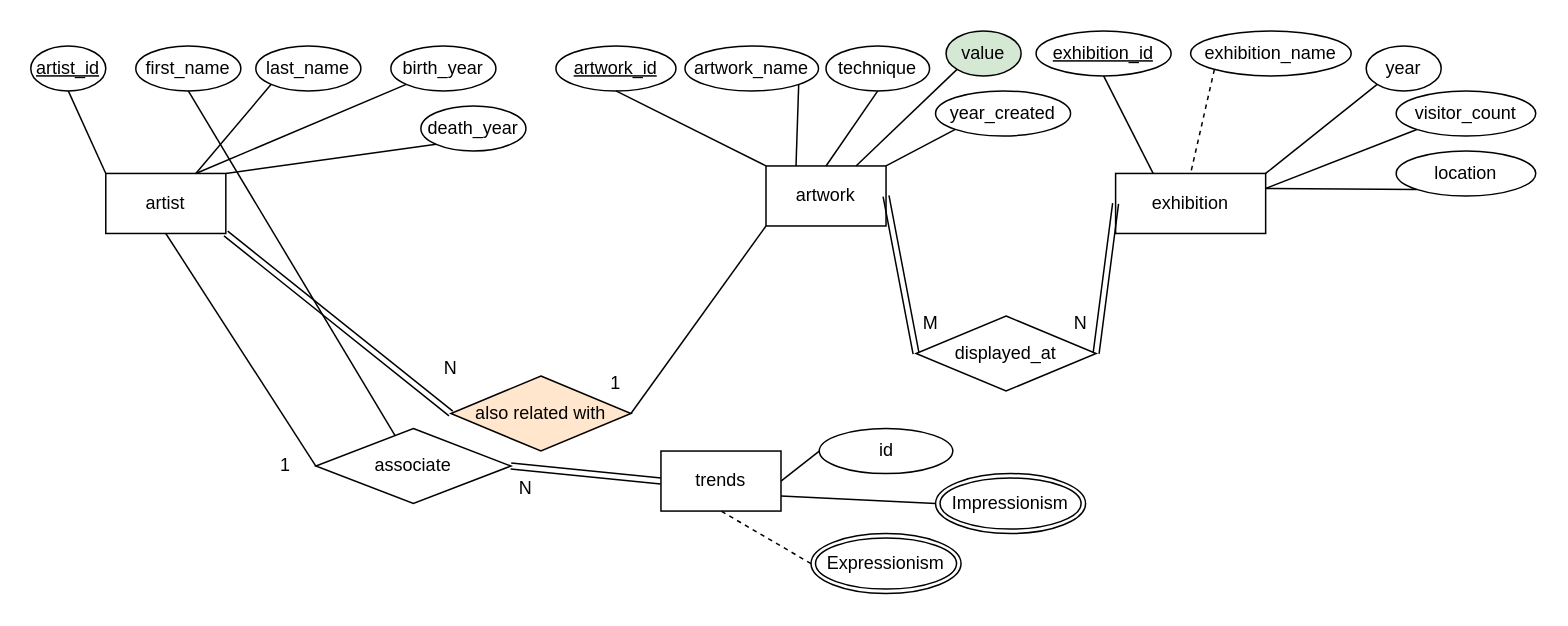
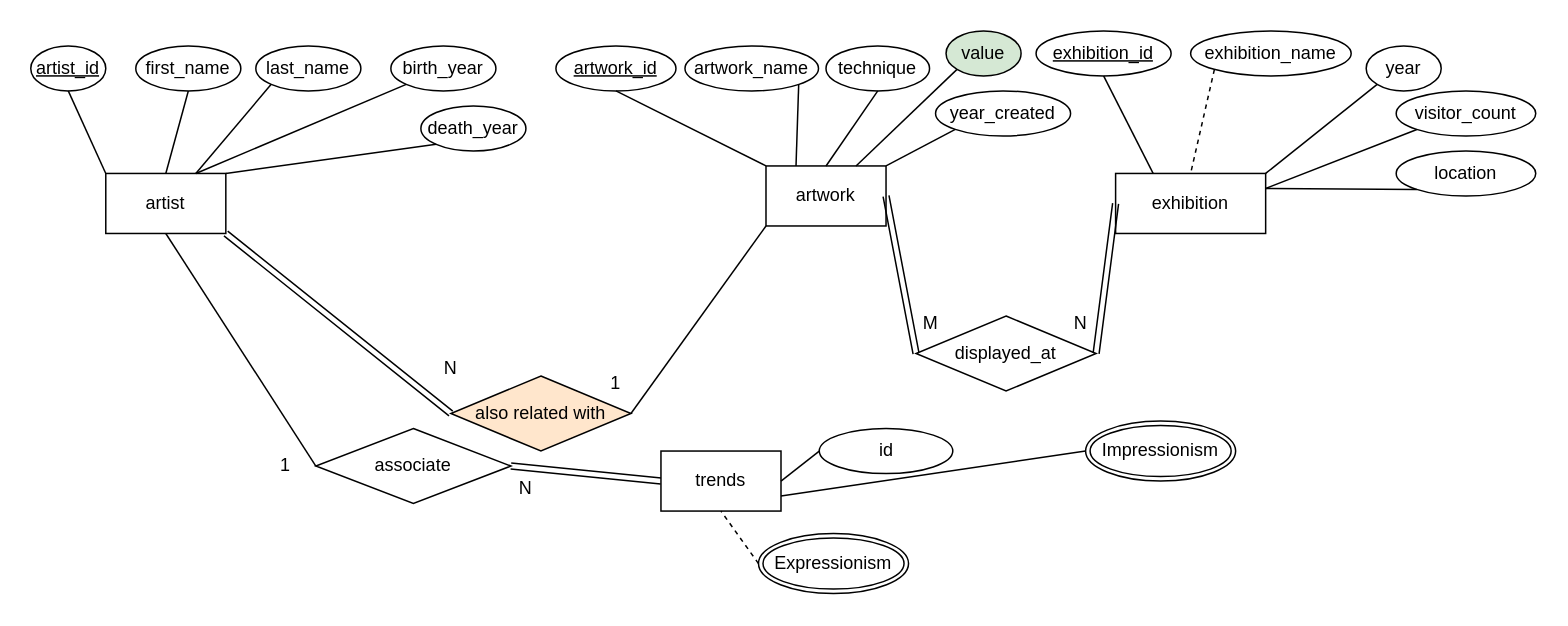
edge "first_name" -- "associate": now "first_name" -- "artist"
node "Impressionism": moved (1010, 503) -> (1160, 451)
node "Expressionism": moved (886, 563) -> (833, 563)
